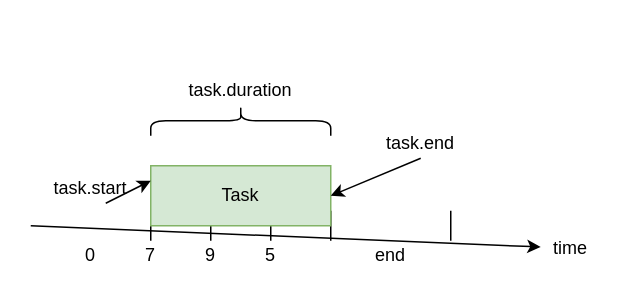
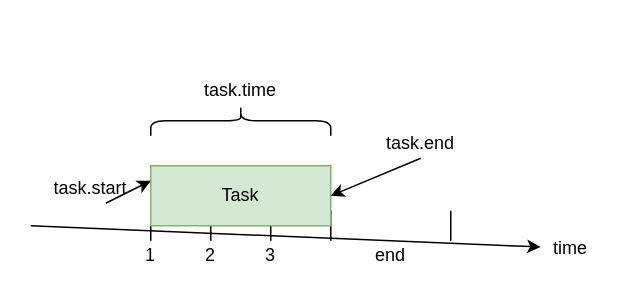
node "task.duration": label "task.duration" -> "task.time"
node "0": removed
node "7": label "7" -> "1"
node "9": label "9" -> "2"
node "5": label "5" -> "3"
